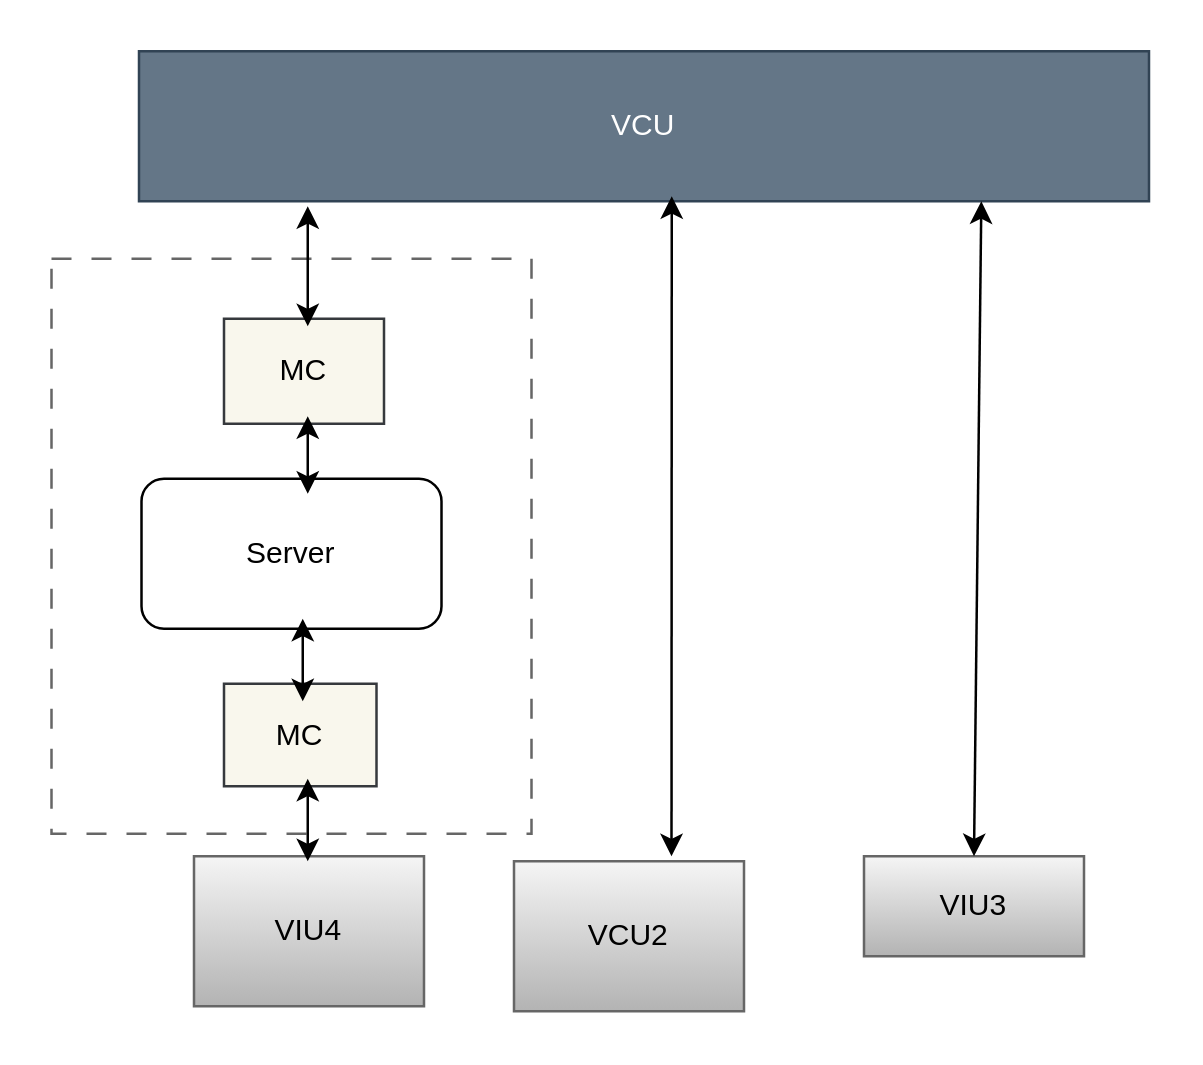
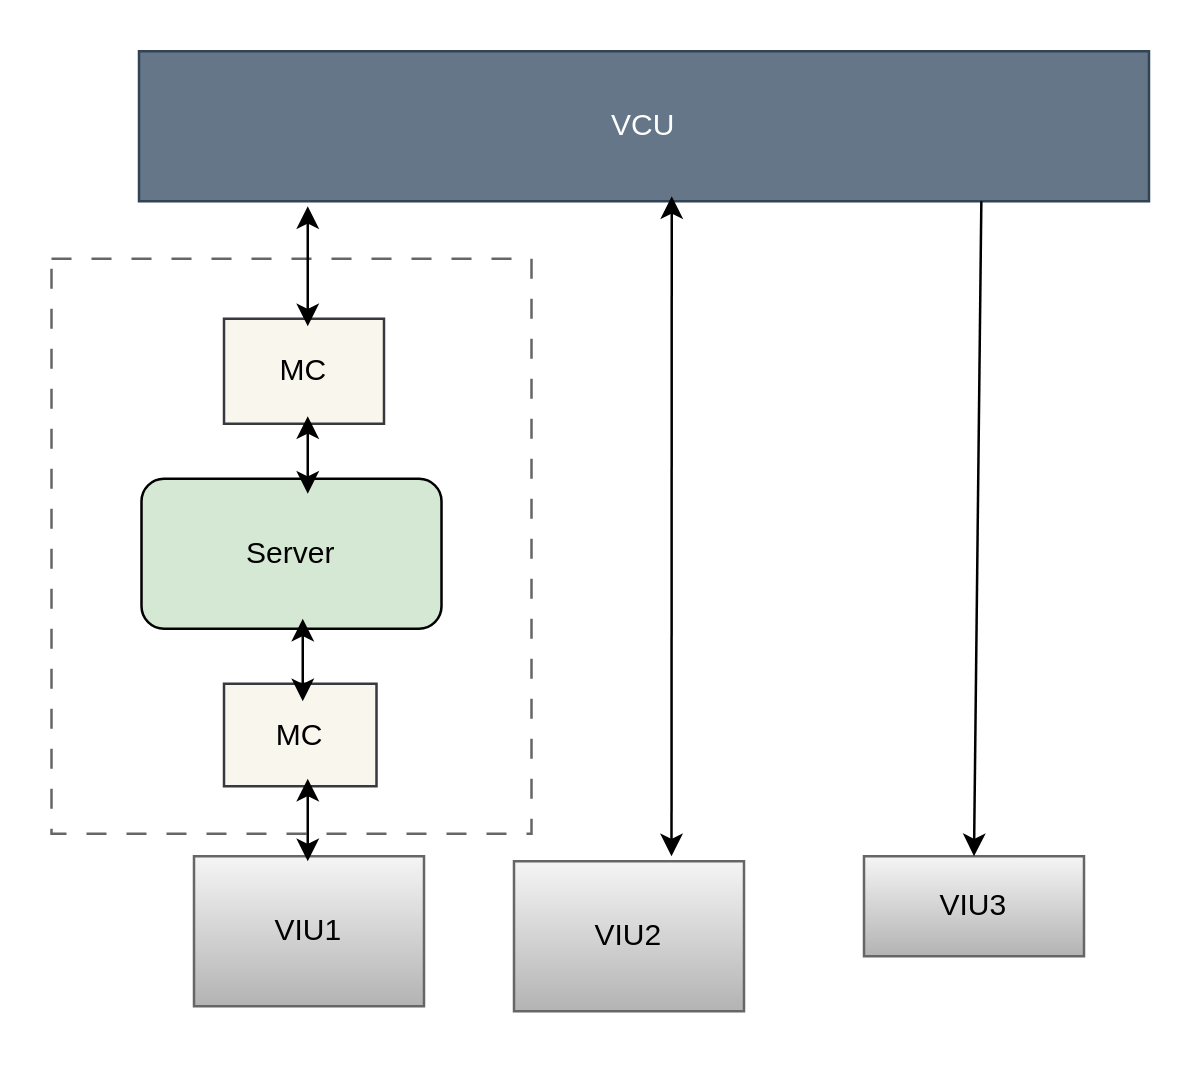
edge "VCU" -- "VIU3": arrowhead classic -> none
node "Server": fillcolor #ffffff -> #d5e8d4
node "VIU4": label "VIU4" -> "VIU1"
node "VCU2": label "VCU2" -> "VIU2"
